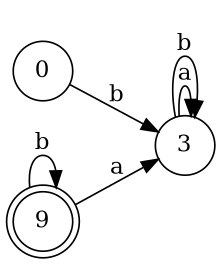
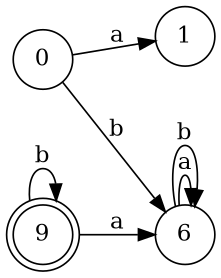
node "1": added
node "3": label "3" -> "6"
